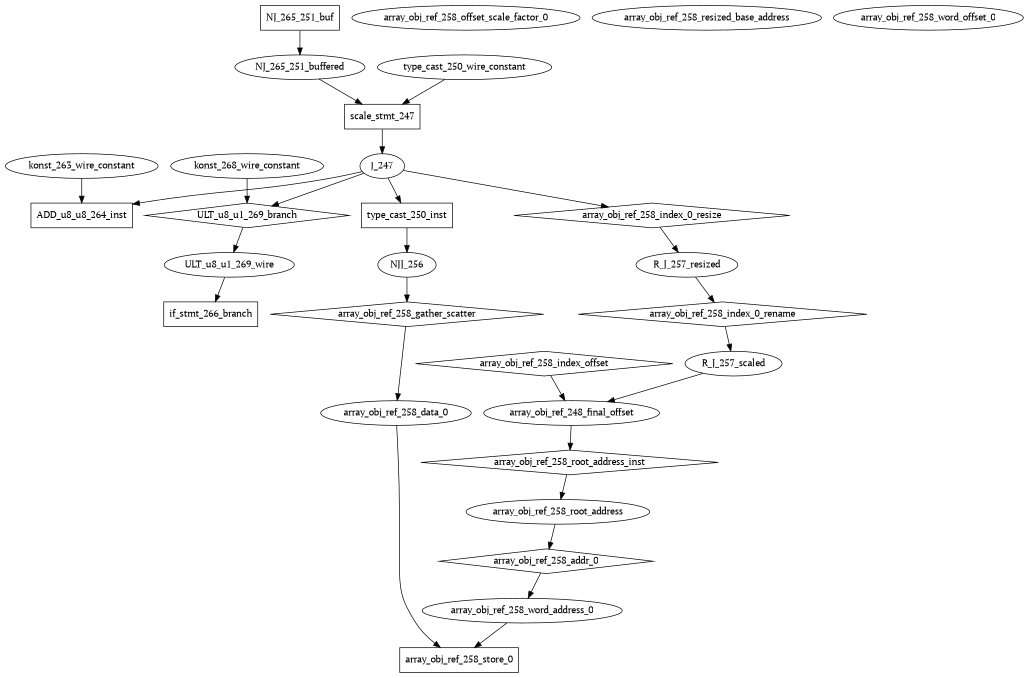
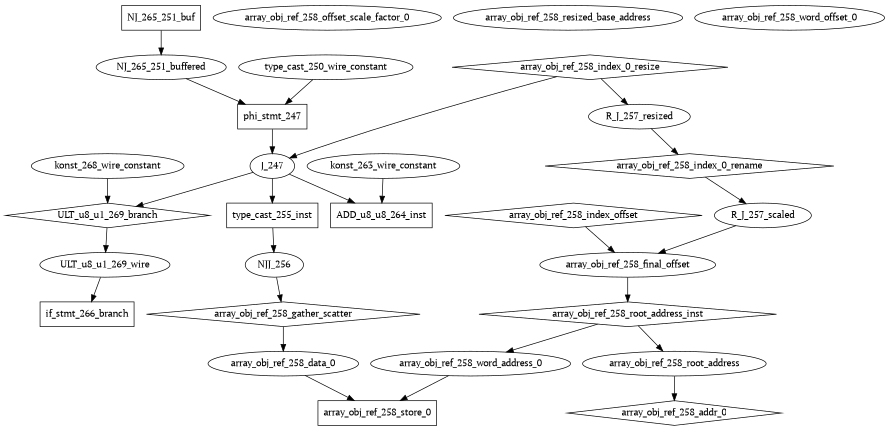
node "scale_stmt_247": label "scale_stmt_247" -> "phi_stmt_247"
edge "J_247" -> "array_obj_ref_258_index_0_resize": reversed
node "type_cast_250_inst": label "type_cast_250_inst" -> "type_cast_255_inst"
node "array_obj_ref_248_final_offset": label "array_obj_ref_248_final_offset" -> "array_obj_ref_258_final_offset"
edge "array_obj_ref_258_addr_0" -> "array_obj_ref_258_word_address_0": now "array_obj_ref_258_root_address_inst" -> "array_obj_ref_258_word_address_0"
